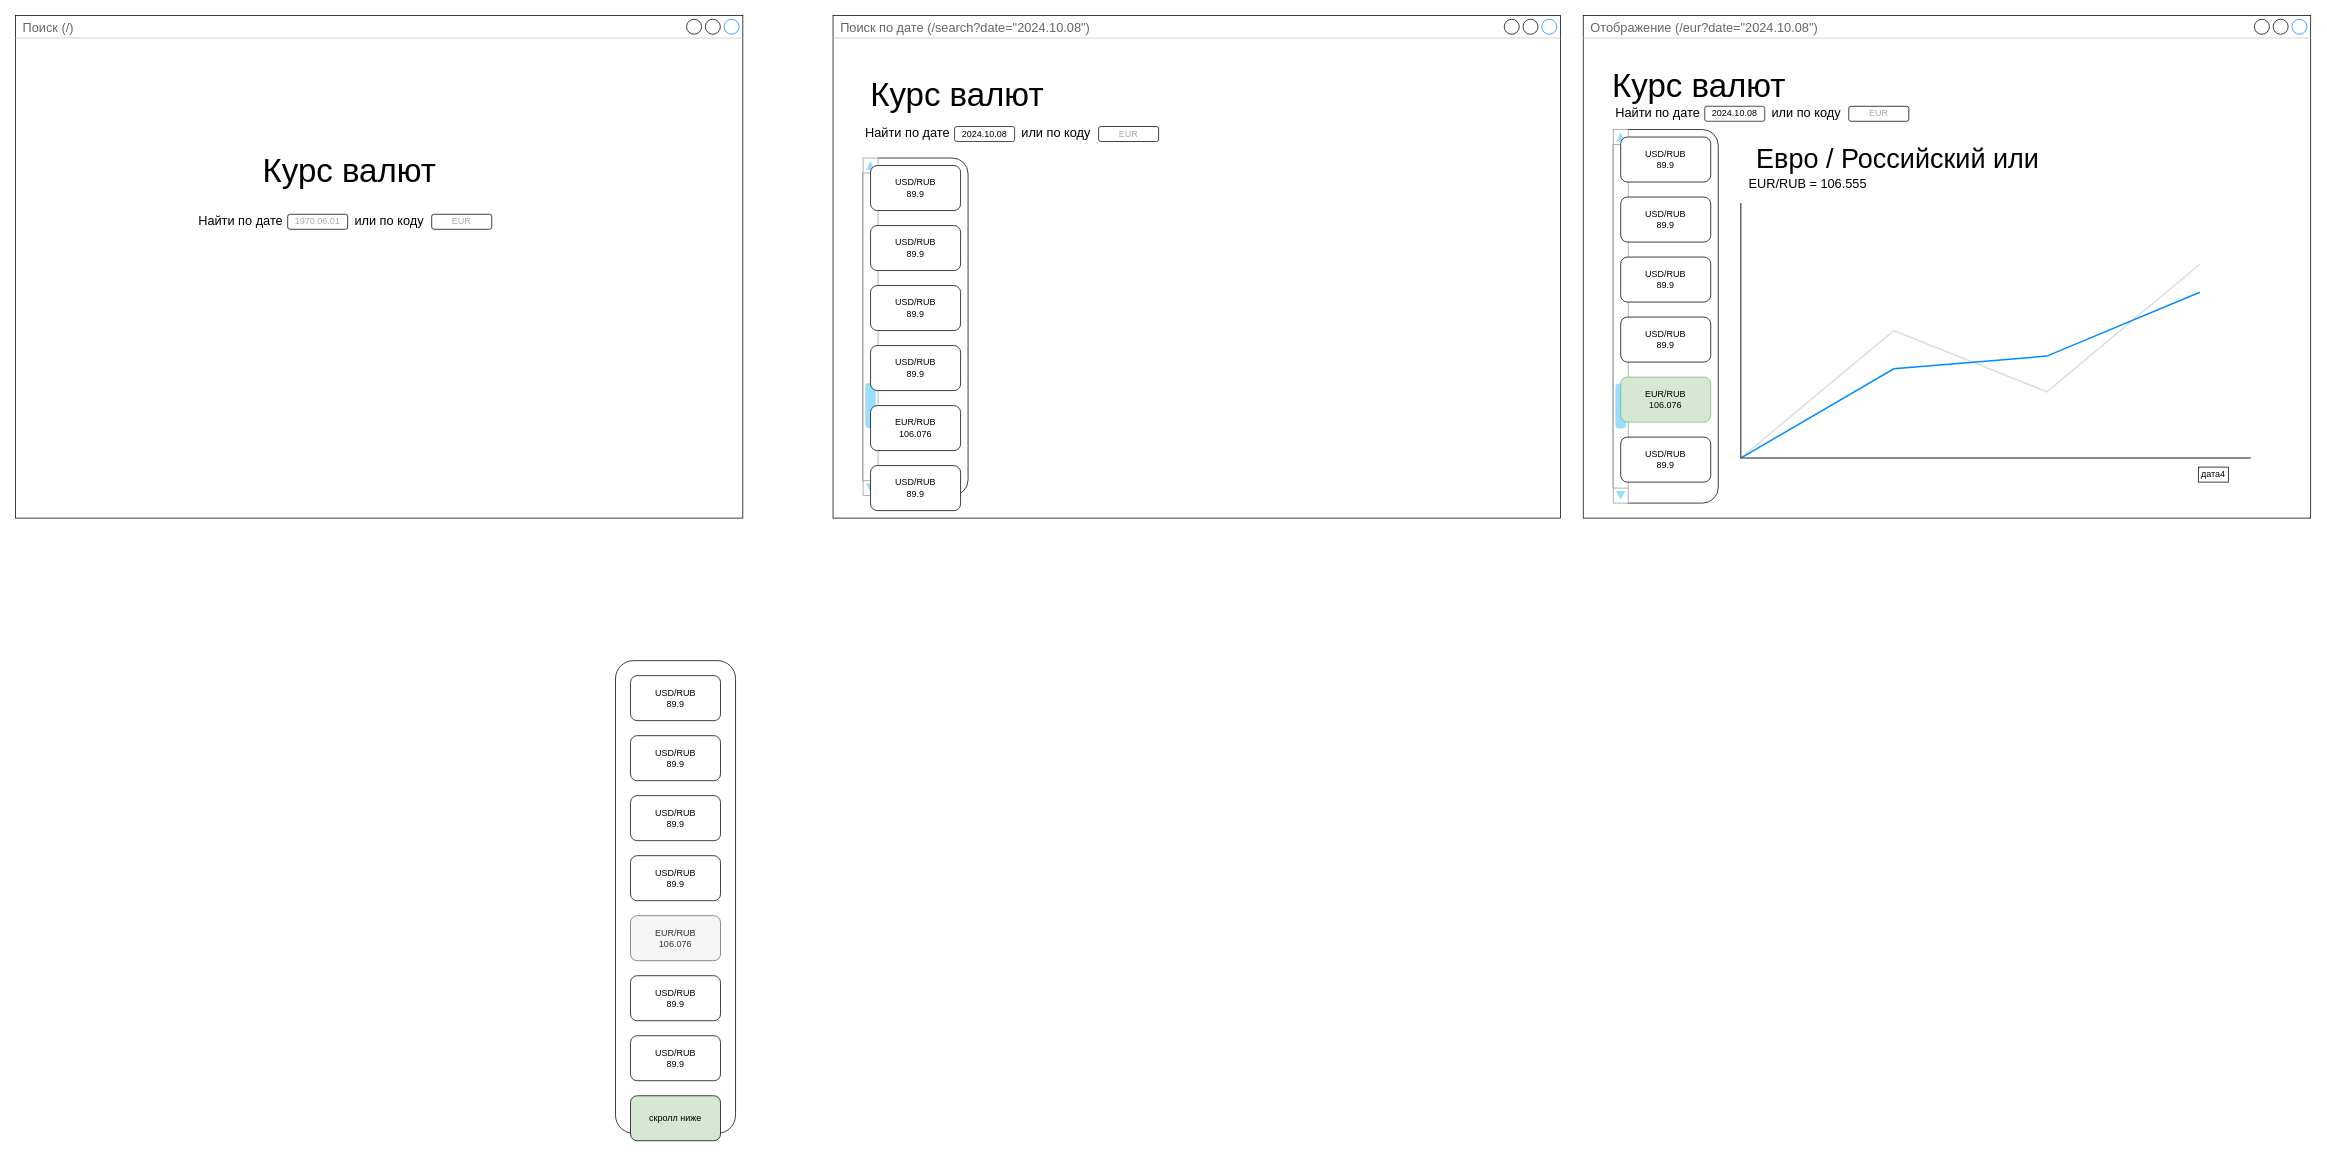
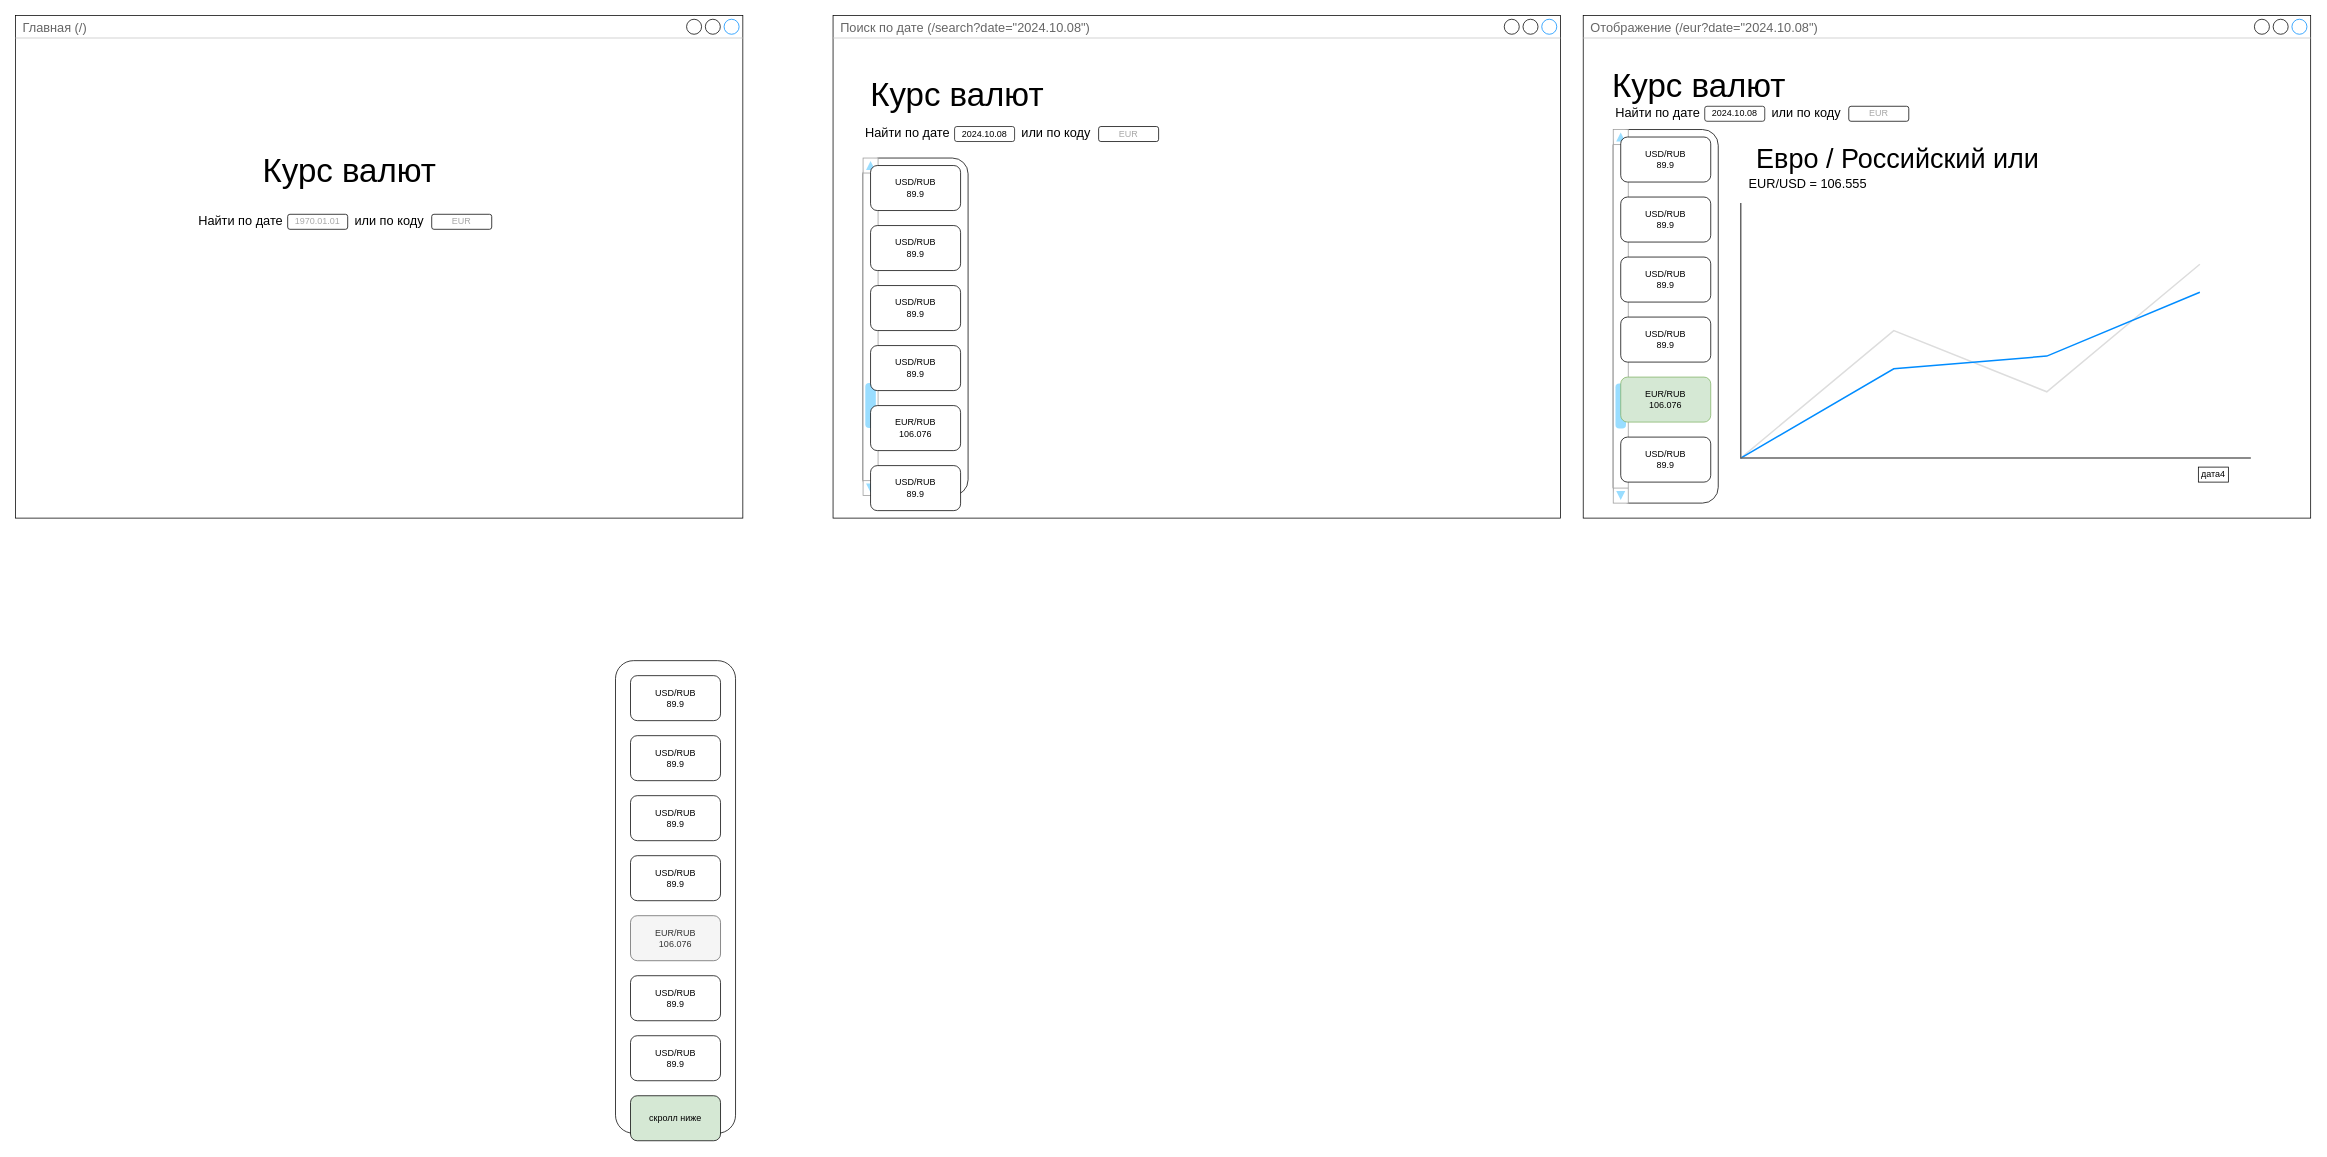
node "Поиск (/)": label "Поиск (/)" -> "Главная (/)"
node "EUR/RUB = 106.555": label "EUR/RUB = 106.555" -> "EUR/USD = 106.555"
node "1970.06.01": label "1970.06.01" -> "1970.01.01"
